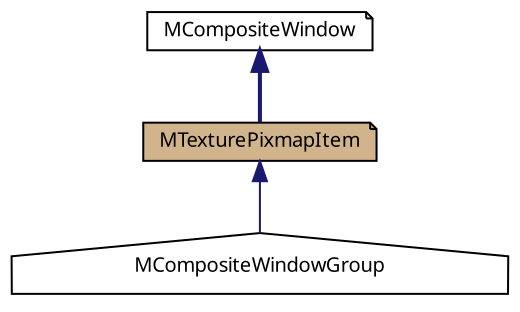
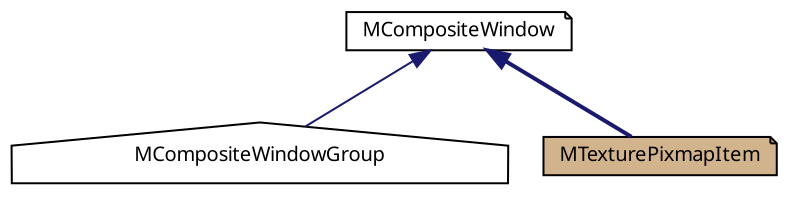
edge "MCompositeWindowGroup" -> "MTexturePixmapItem": now "MCompositeWindowGroup" -> "MCompositeWindow"
